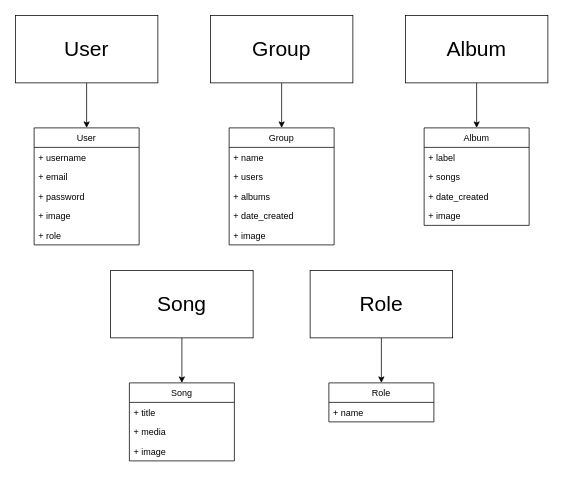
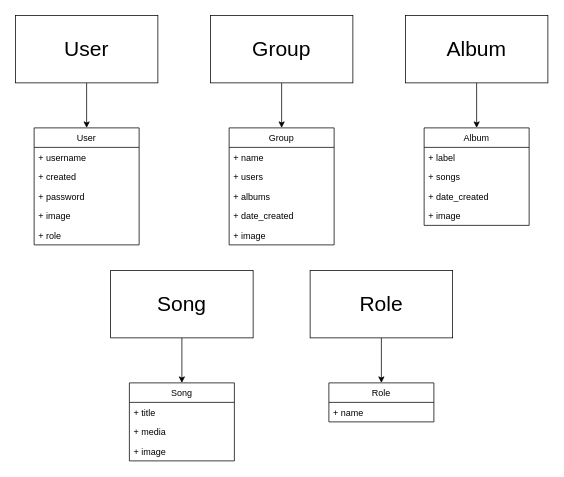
node "+ email": label "+ email" -> "+ created"
